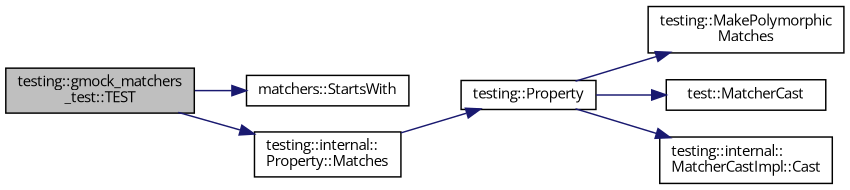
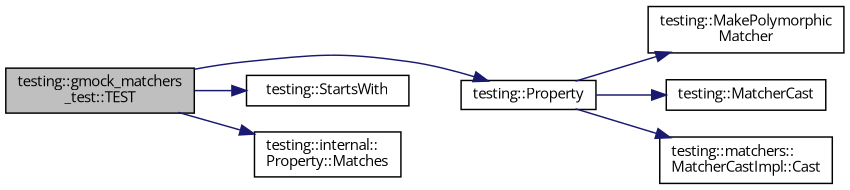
node "testing::MakePolymorphic Matches": label "testing::MakePolymorphic Matches" -> "testing::MakePolymorphic Matcher"
node "matchers::StartsWith": label "matchers::StartsWith" -> "testing::StartsWith"
node "test::MatcherCast": label "test::MatcherCast" -> "testing::MatcherCast"
edge "testing::internal:: Property::Matches" -> "testing::Property": now "testing::gmock_matchers _test::TEST" -> "testing::Property"
node "testing::internal:: MatcherCastImpl::Cast": label "testing::internal:: MatcherCastImpl::Cast" -> "testing::matchers:: MatcherCastImpl::Cast"
